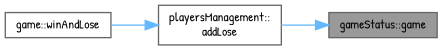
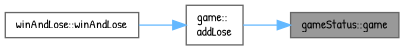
node "game::winAndLose": label "game::winAndLose" -> "winAndLose::winAndLose"
node "playersManagement:: addLose": label "playersManagement:: addLose" -> "game:: addLose"
